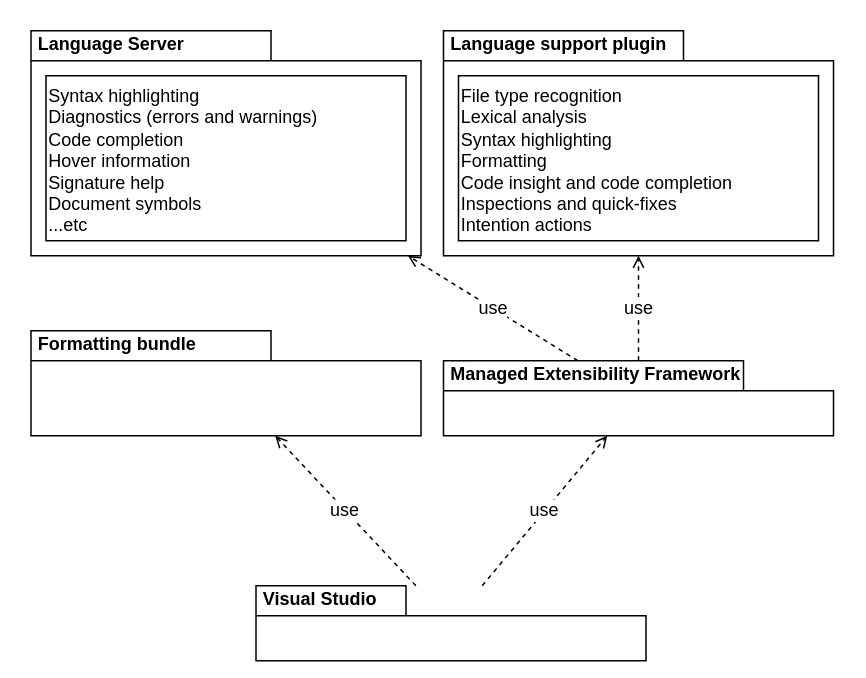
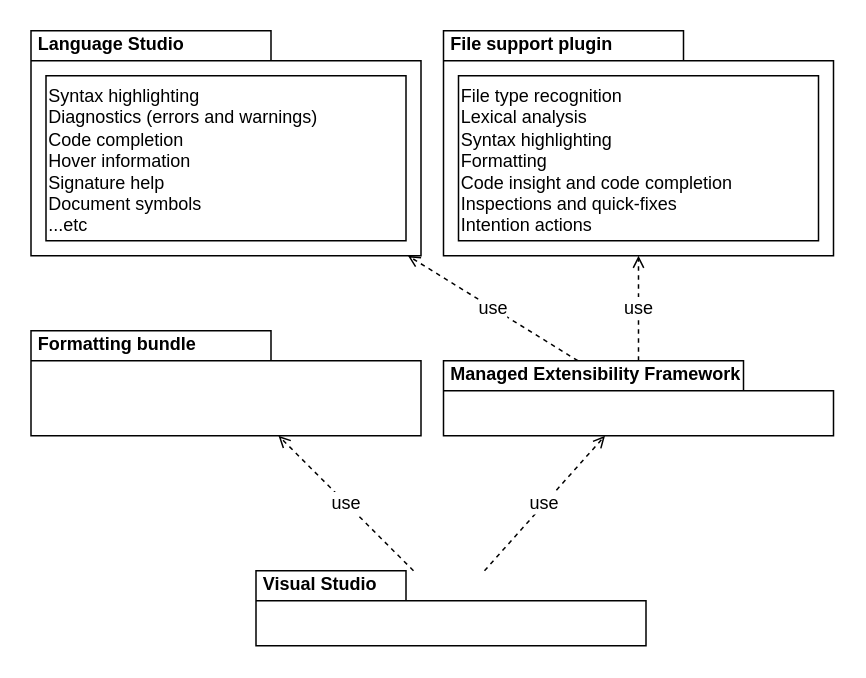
node "Language Server": label "Language Server" -> "Language Studio"
node "Language support plugin": label "Language support plugin" -> "File support plugin"
node "Visual Studio": moved (451, 623) -> (451, 608)
